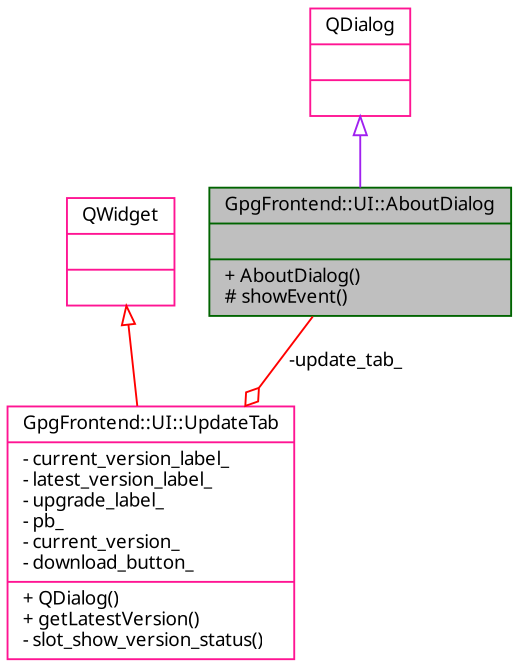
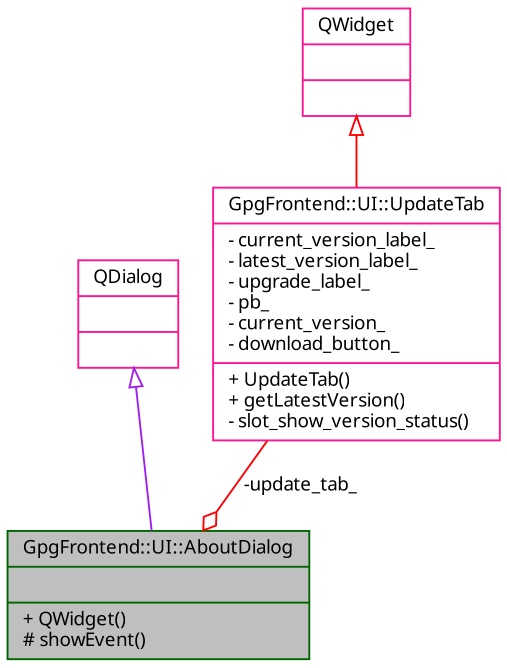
node "GpgFrontend::UI::AboutDialog": text "+ AboutDialog()" -> "+ QWidget()"
edge "GpgFrontend::UI::AboutDialog" -> "GpgFrontend::UI::UpdateTab": reversed
node "GpgFrontend::UI::UpdateTab": text "+ QDialog()" -> "+ UpdateTab()"
